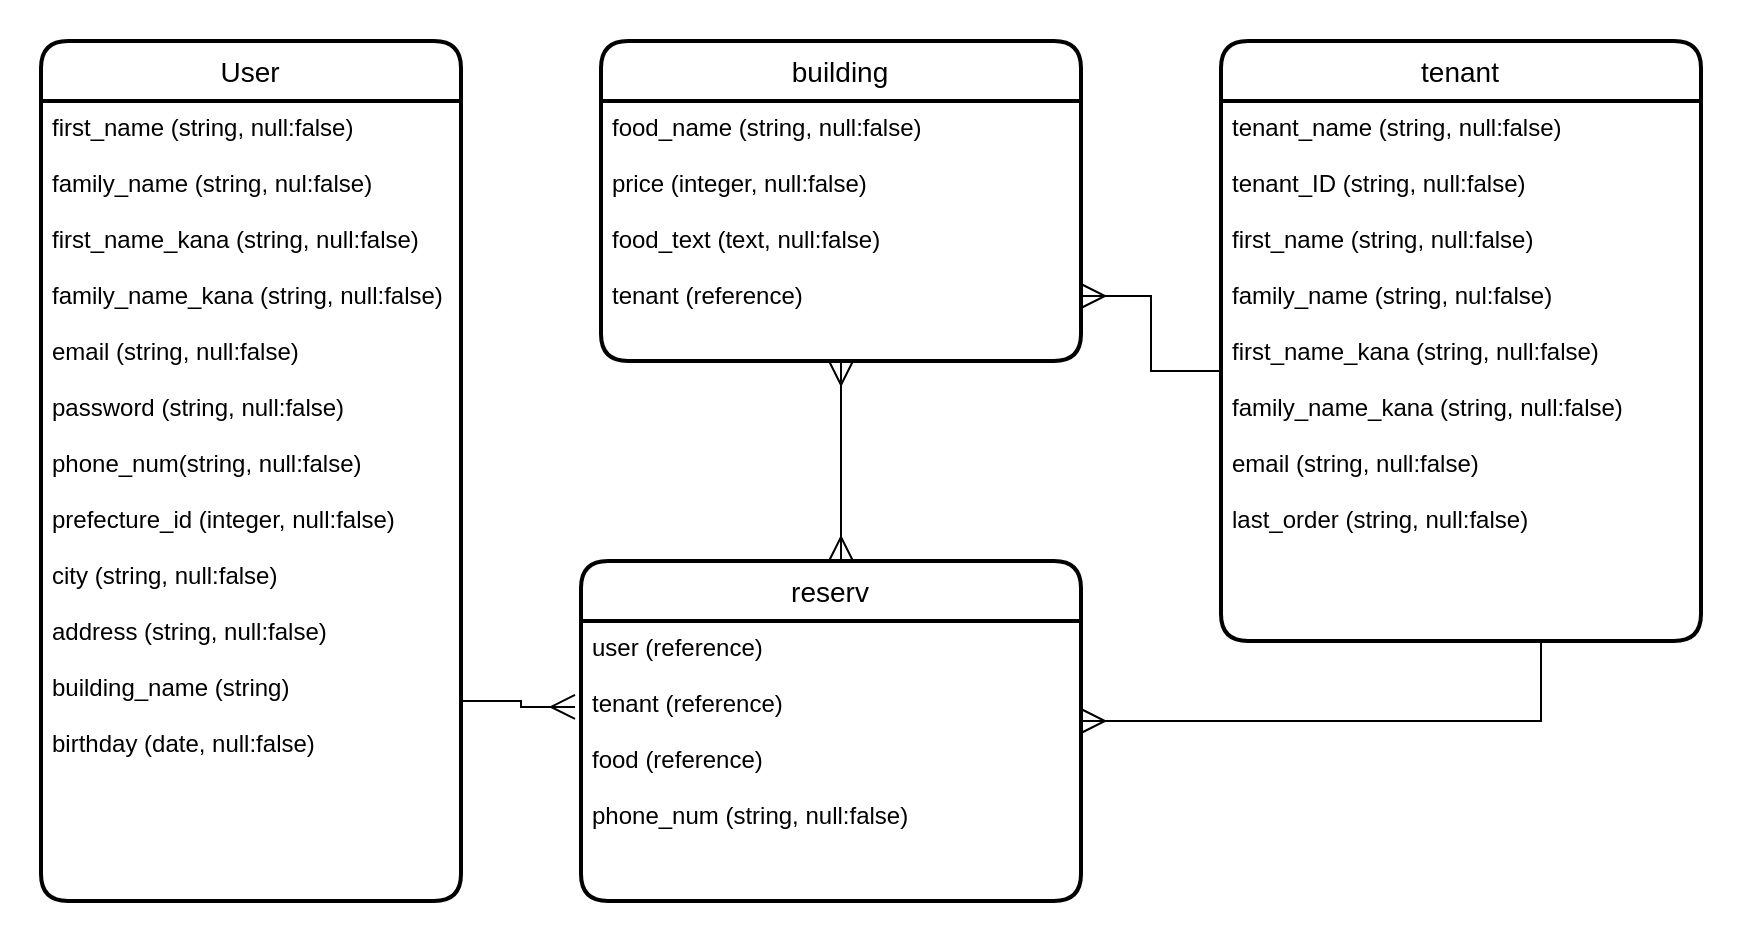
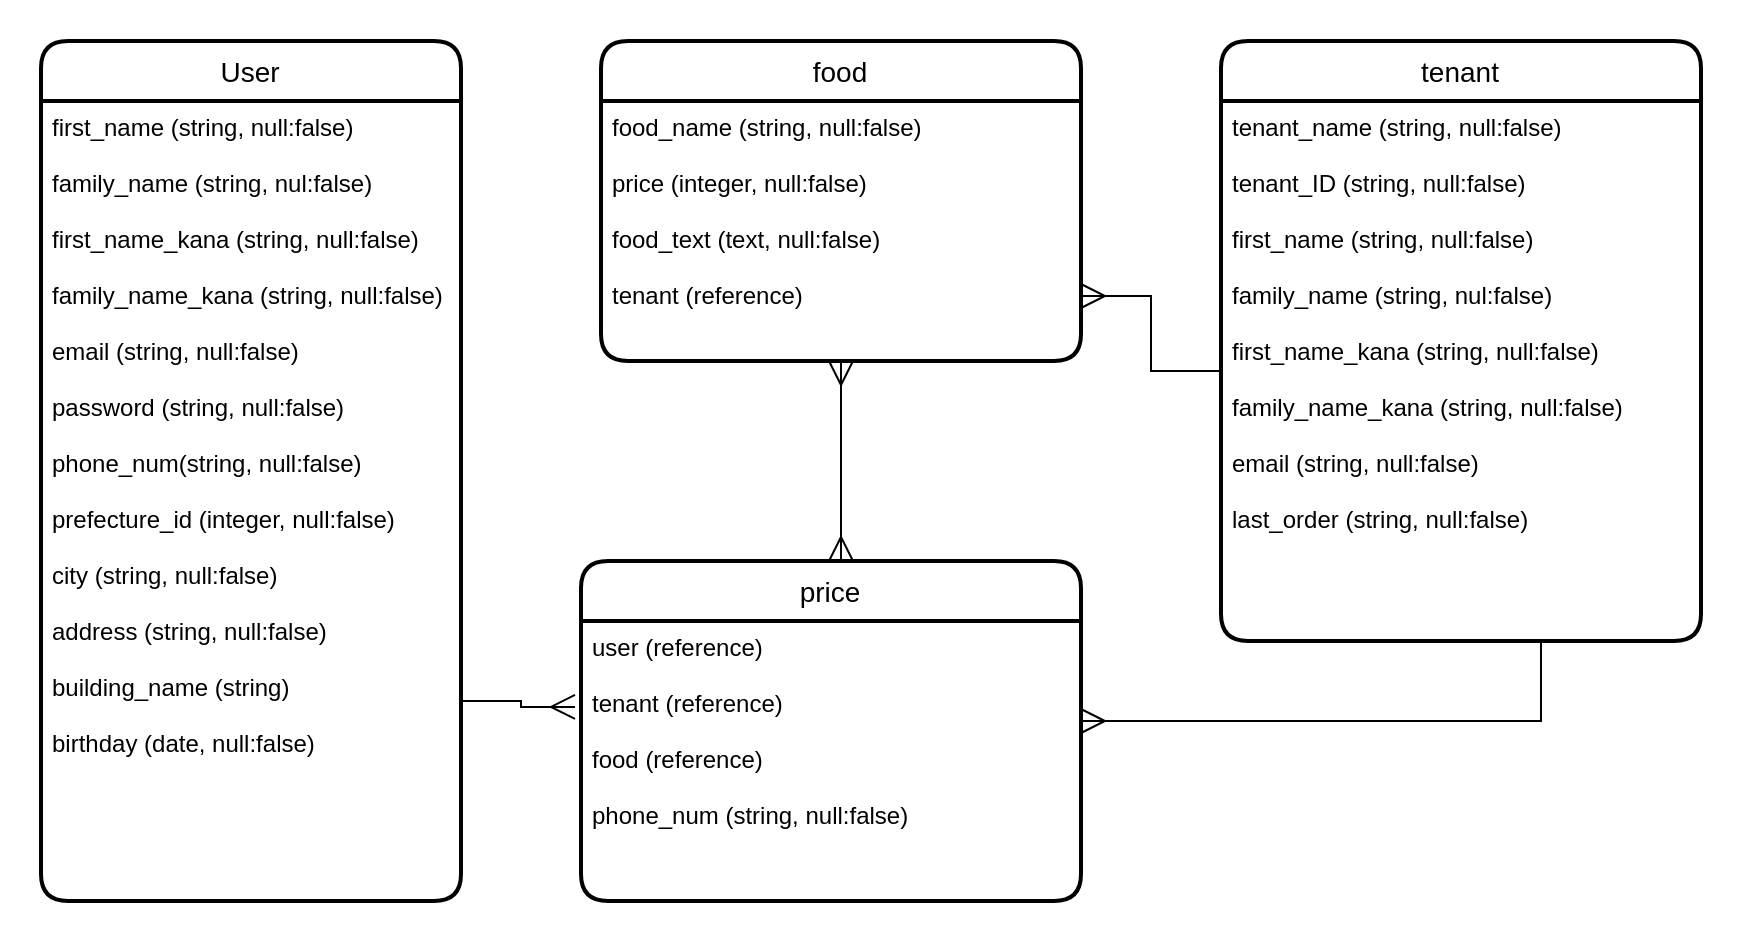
node "building": label "building" -> "food"
node "reserv": label "reserv" -> "price"
